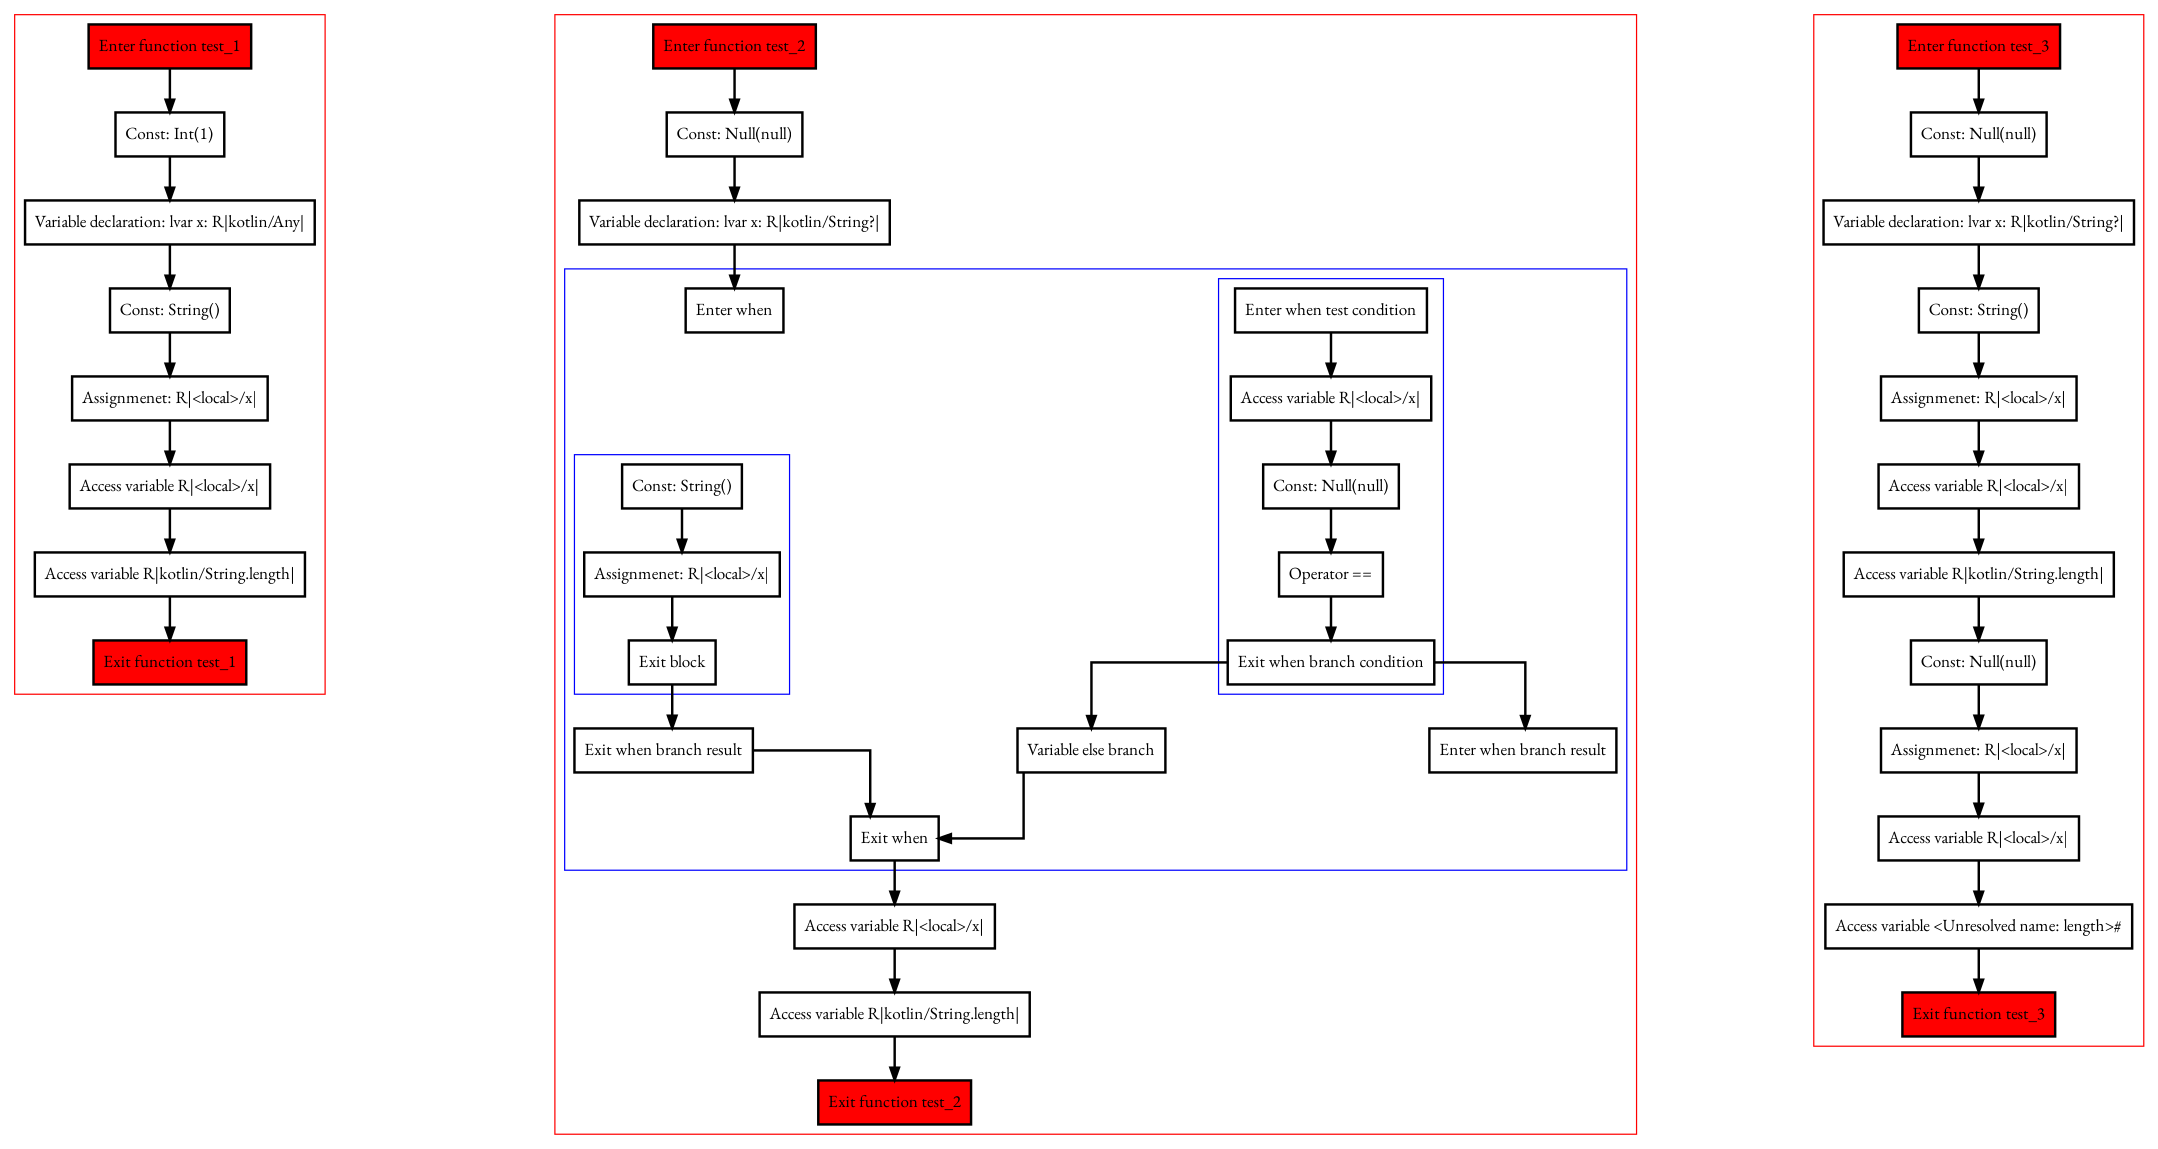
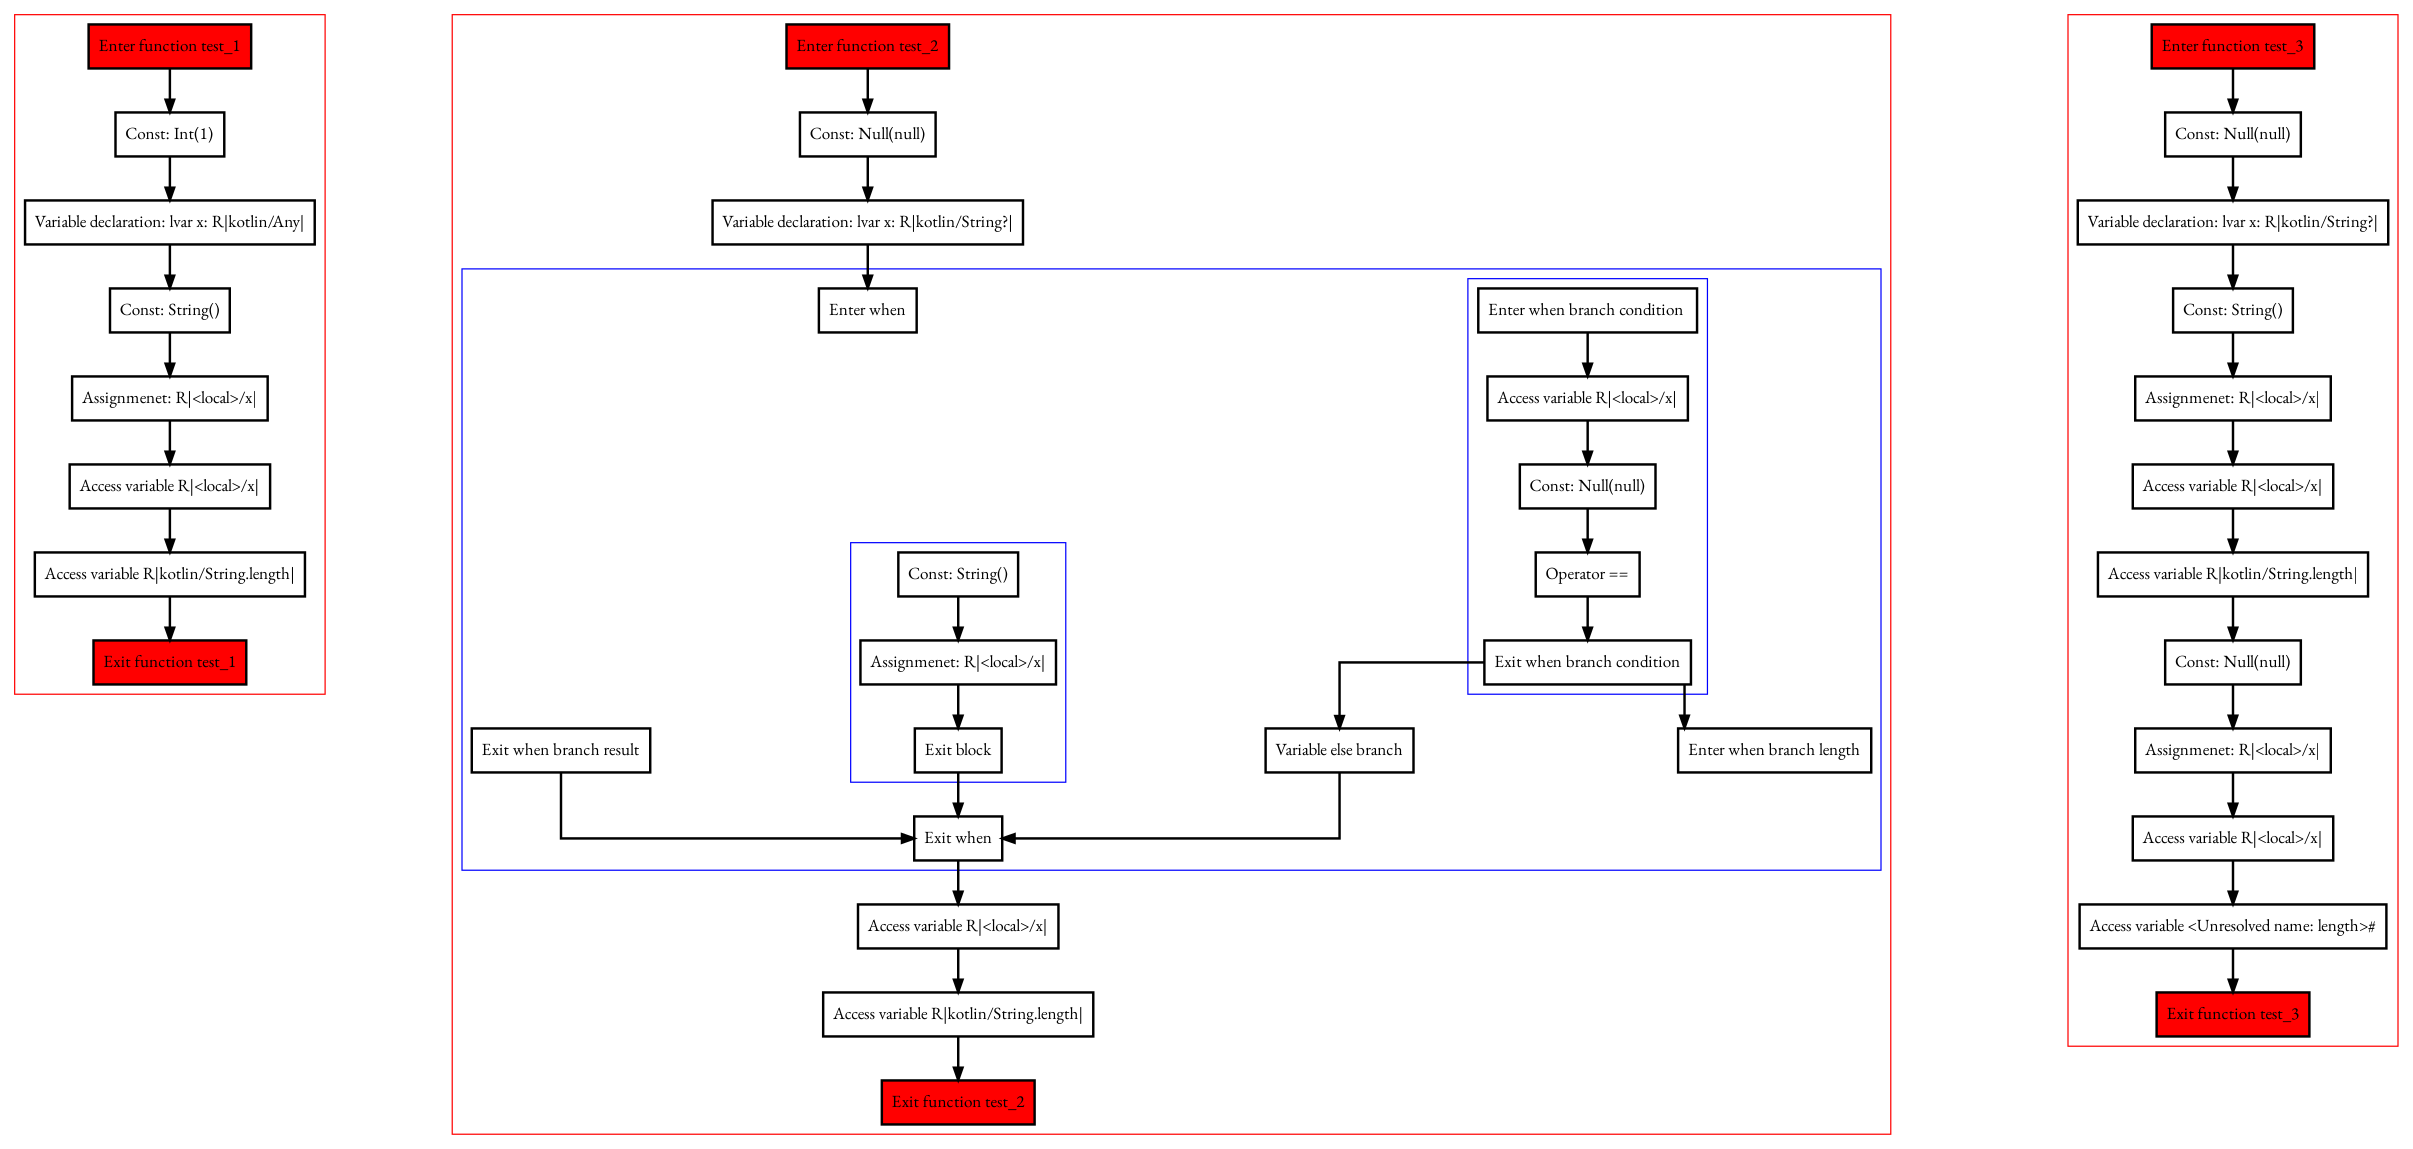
node "Enter when test condition": label "Enter when test condition" -> "Enter when branch condition"
edge "Exit block" -> "Exit when branch result": now "Exit block" -> "Exit when"
node "Enter when branch result": label "Enter when branch result" -> "Enter when branch length"
